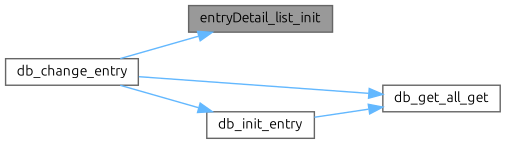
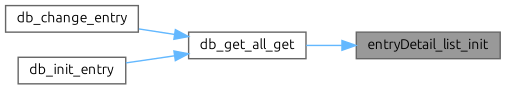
edge "db_change_entry" -> "entryDetail_list_init": now "db_get_all_get" -> "entryDetail_list_init"
edge "db_change_entry" -> "db_init_entry": removed
